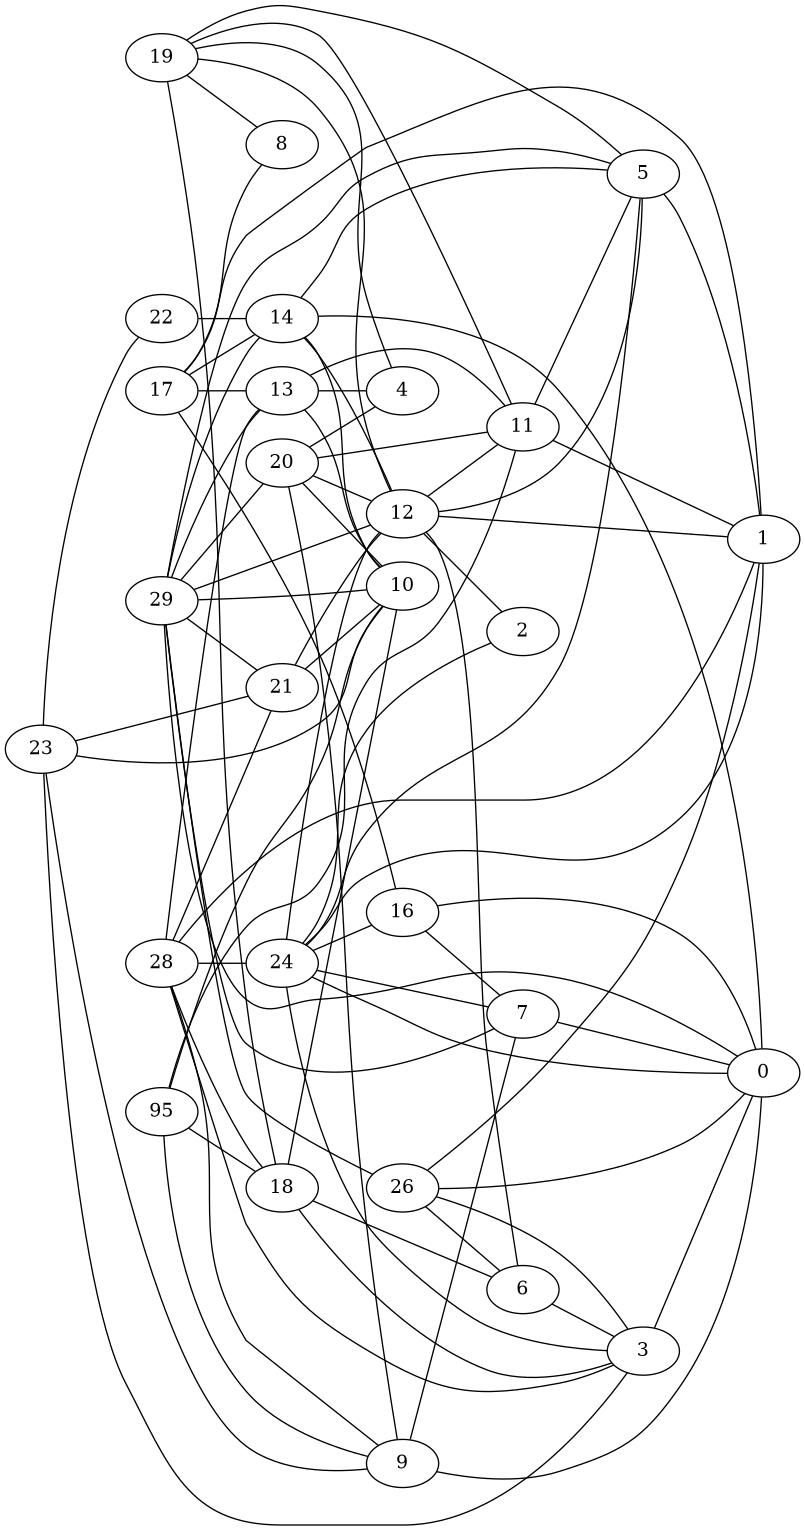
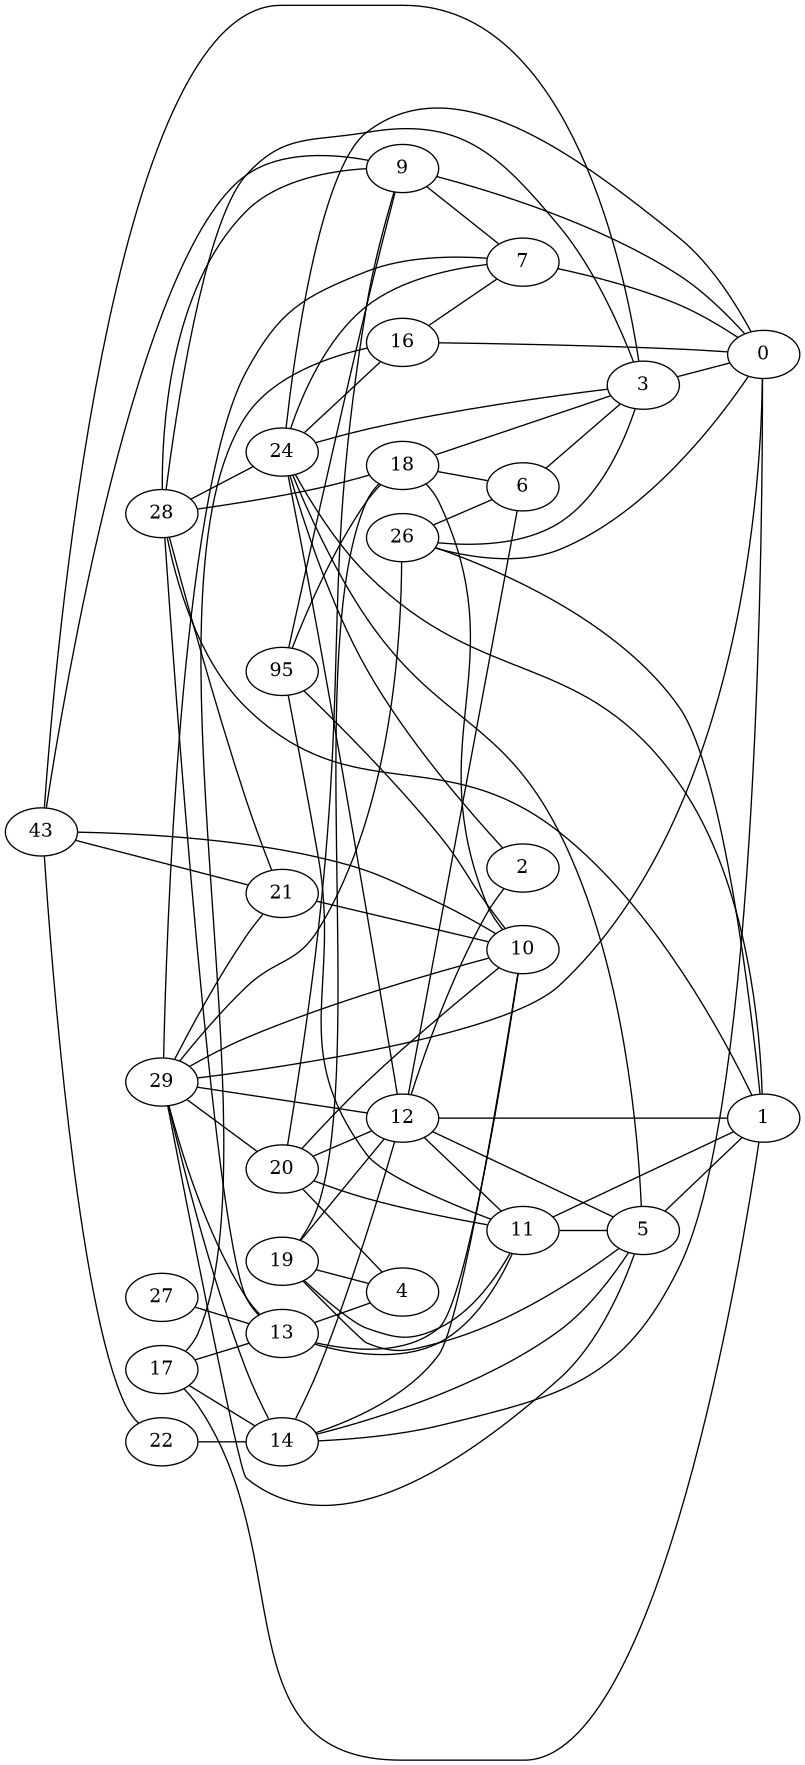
node "8": removed
edge "12" -- "21": removed
node "23": label "23" -> "43"
node "27": added
